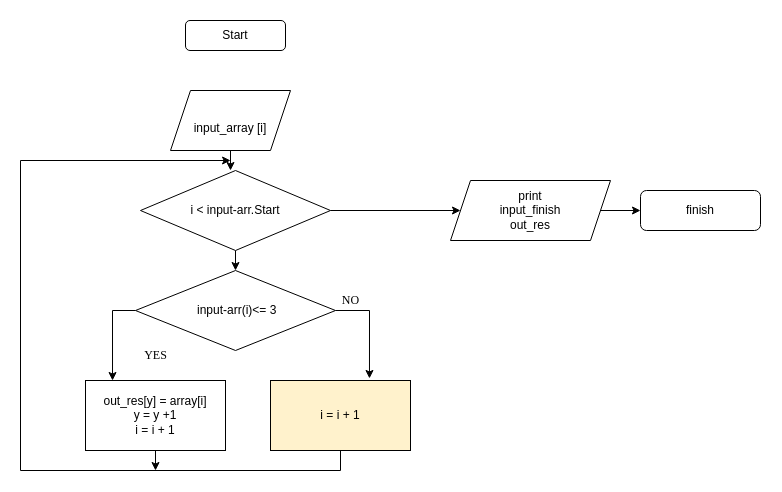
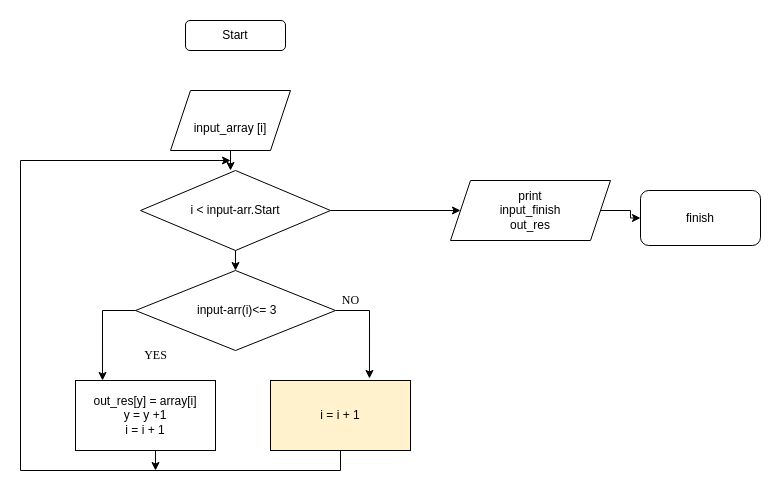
node "finish": size 120x40 -> 120x55
node "out_res[y] = array[i] y = y +1 i = i + 1": moved (156, 416) -> (146, 416)
